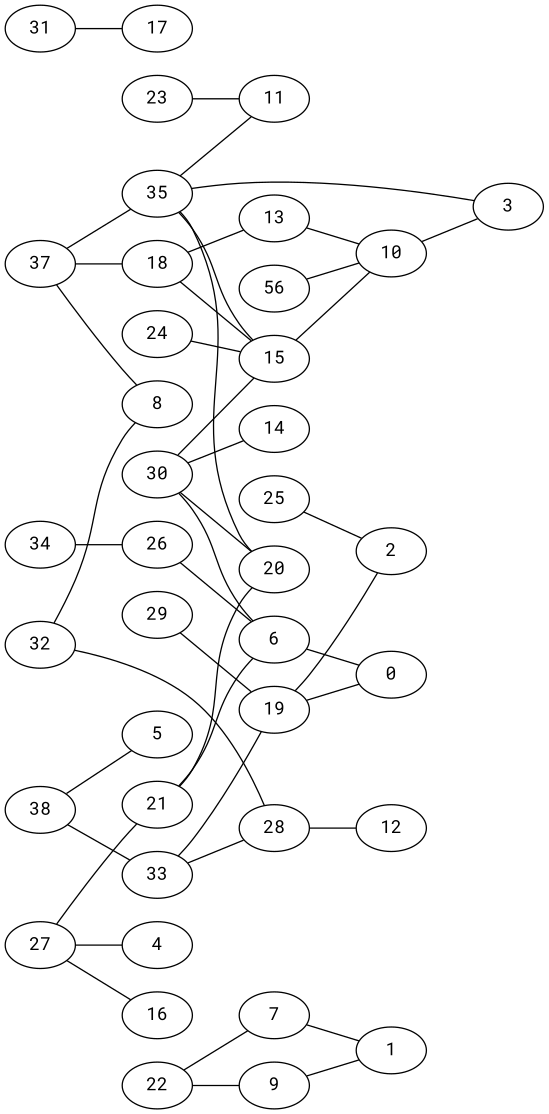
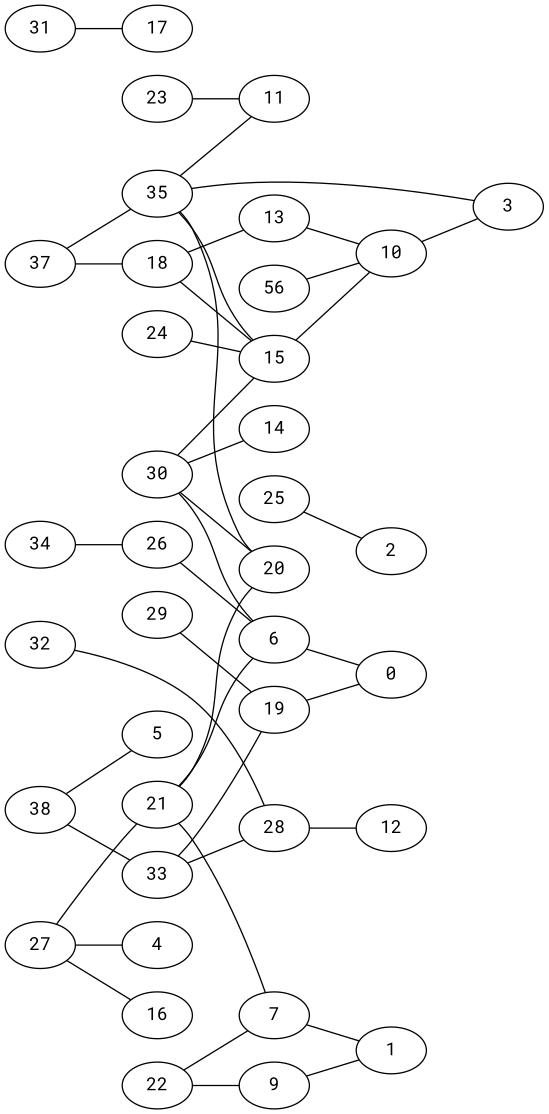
node "8": removed
edge "2" -- "19": removed
edge "21" -- "7": added
